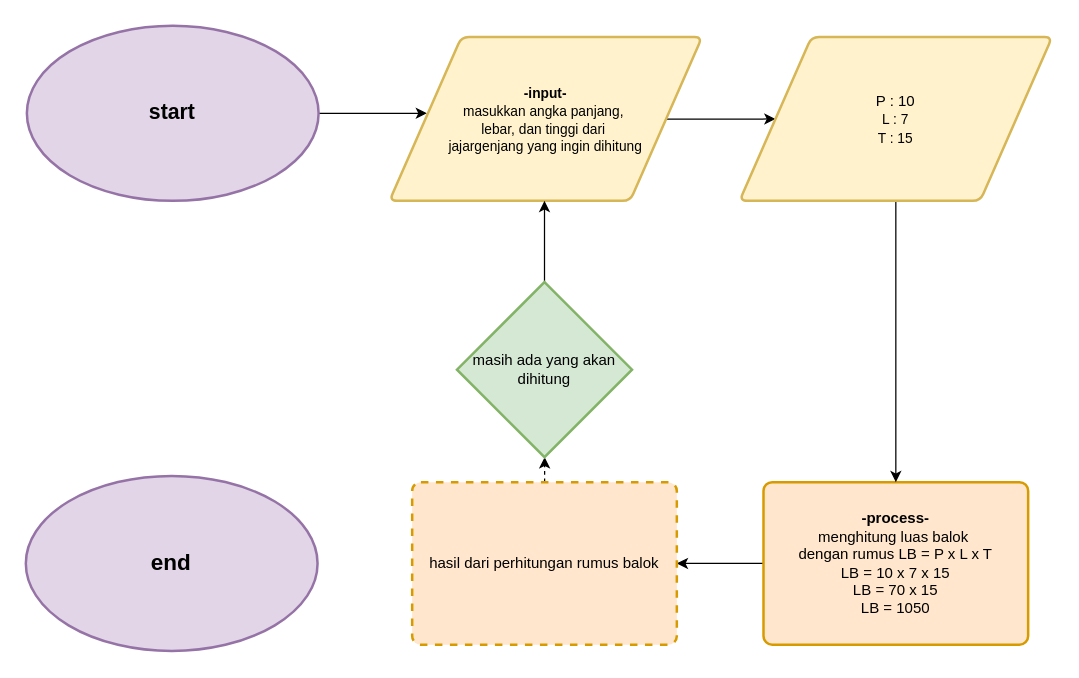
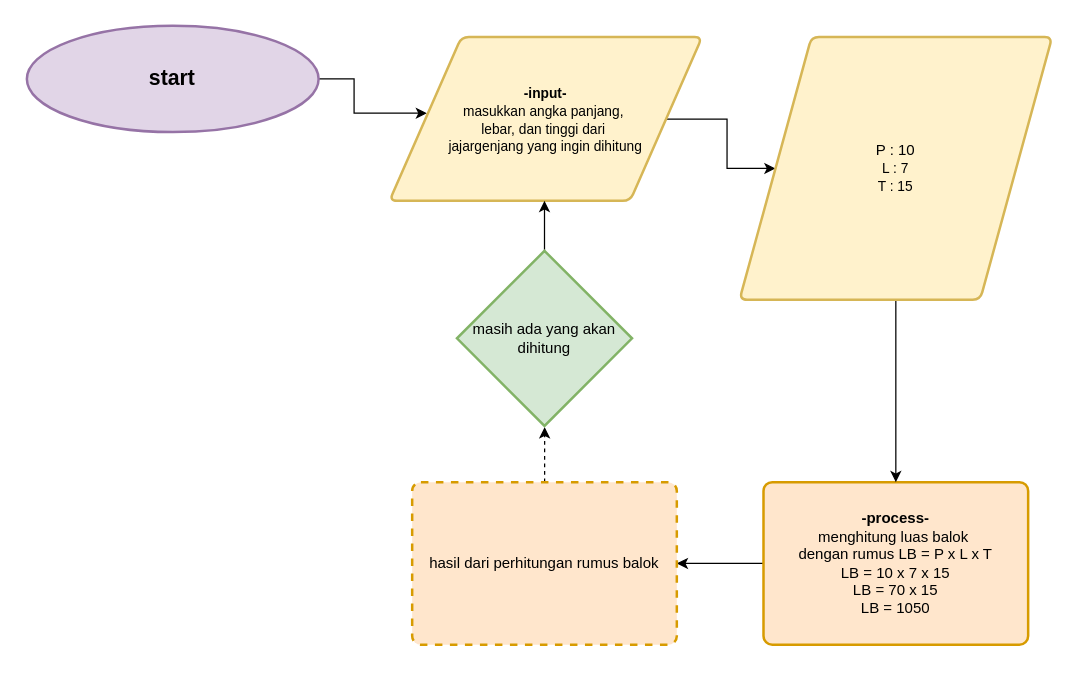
node "start": size 292x175 -> 292x106
node "P : 10 L : 7 T : 15": size 313x164 -> 313x263
node "masih ada yang akan dihitung": moved (544, 369) -> (544, 338)
node "end": removed
